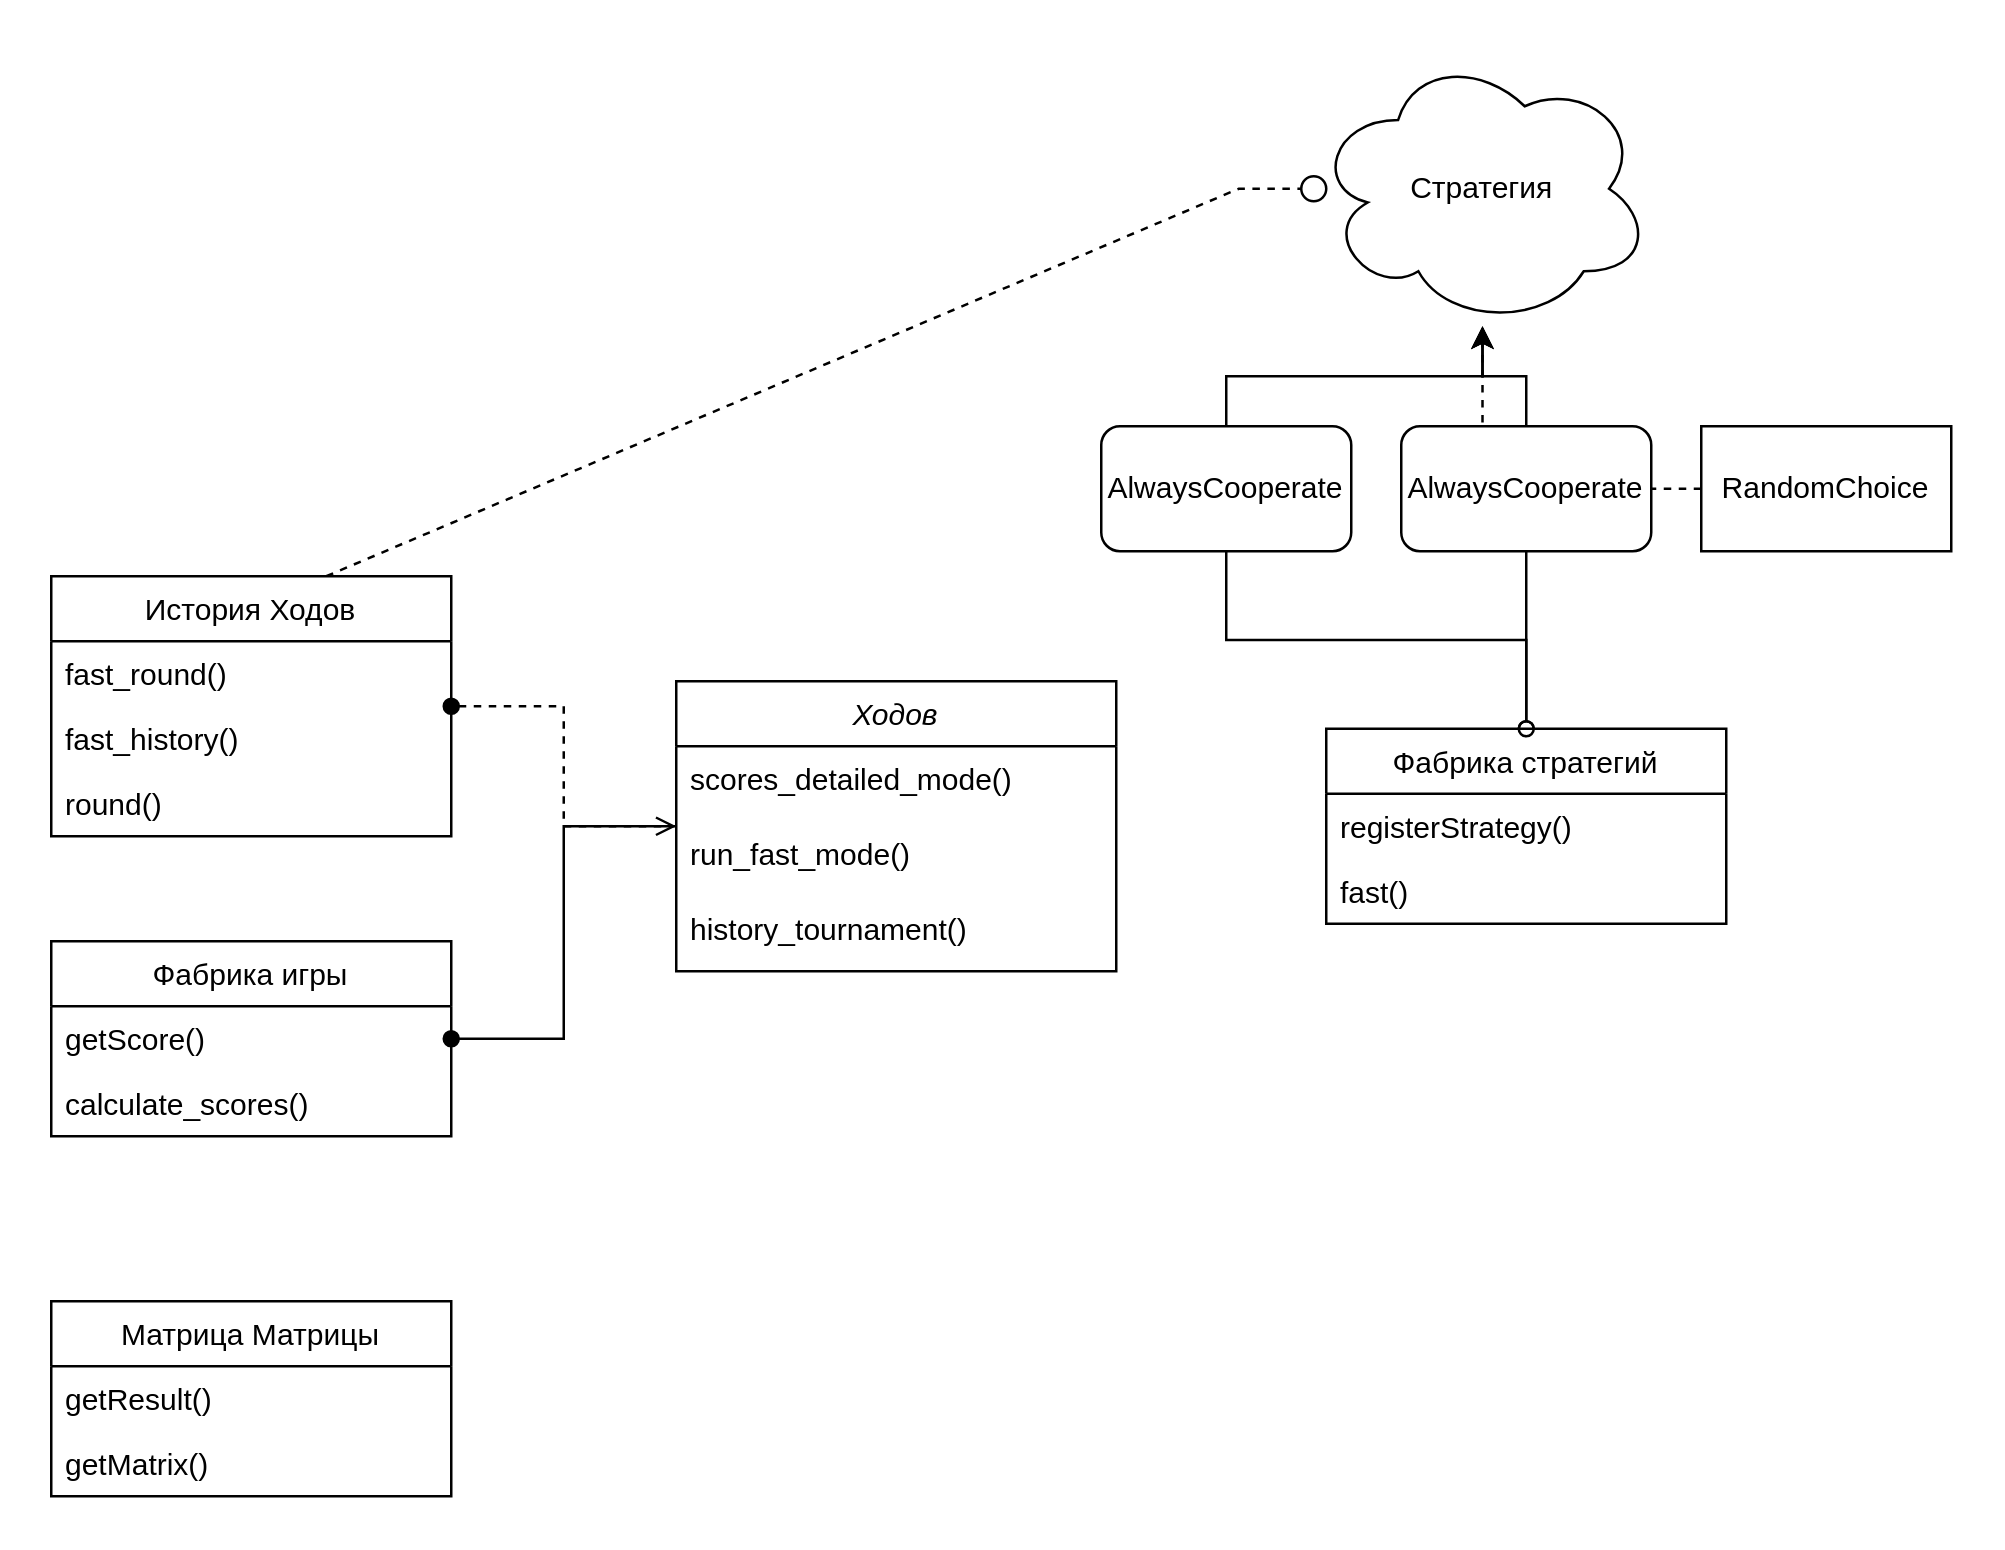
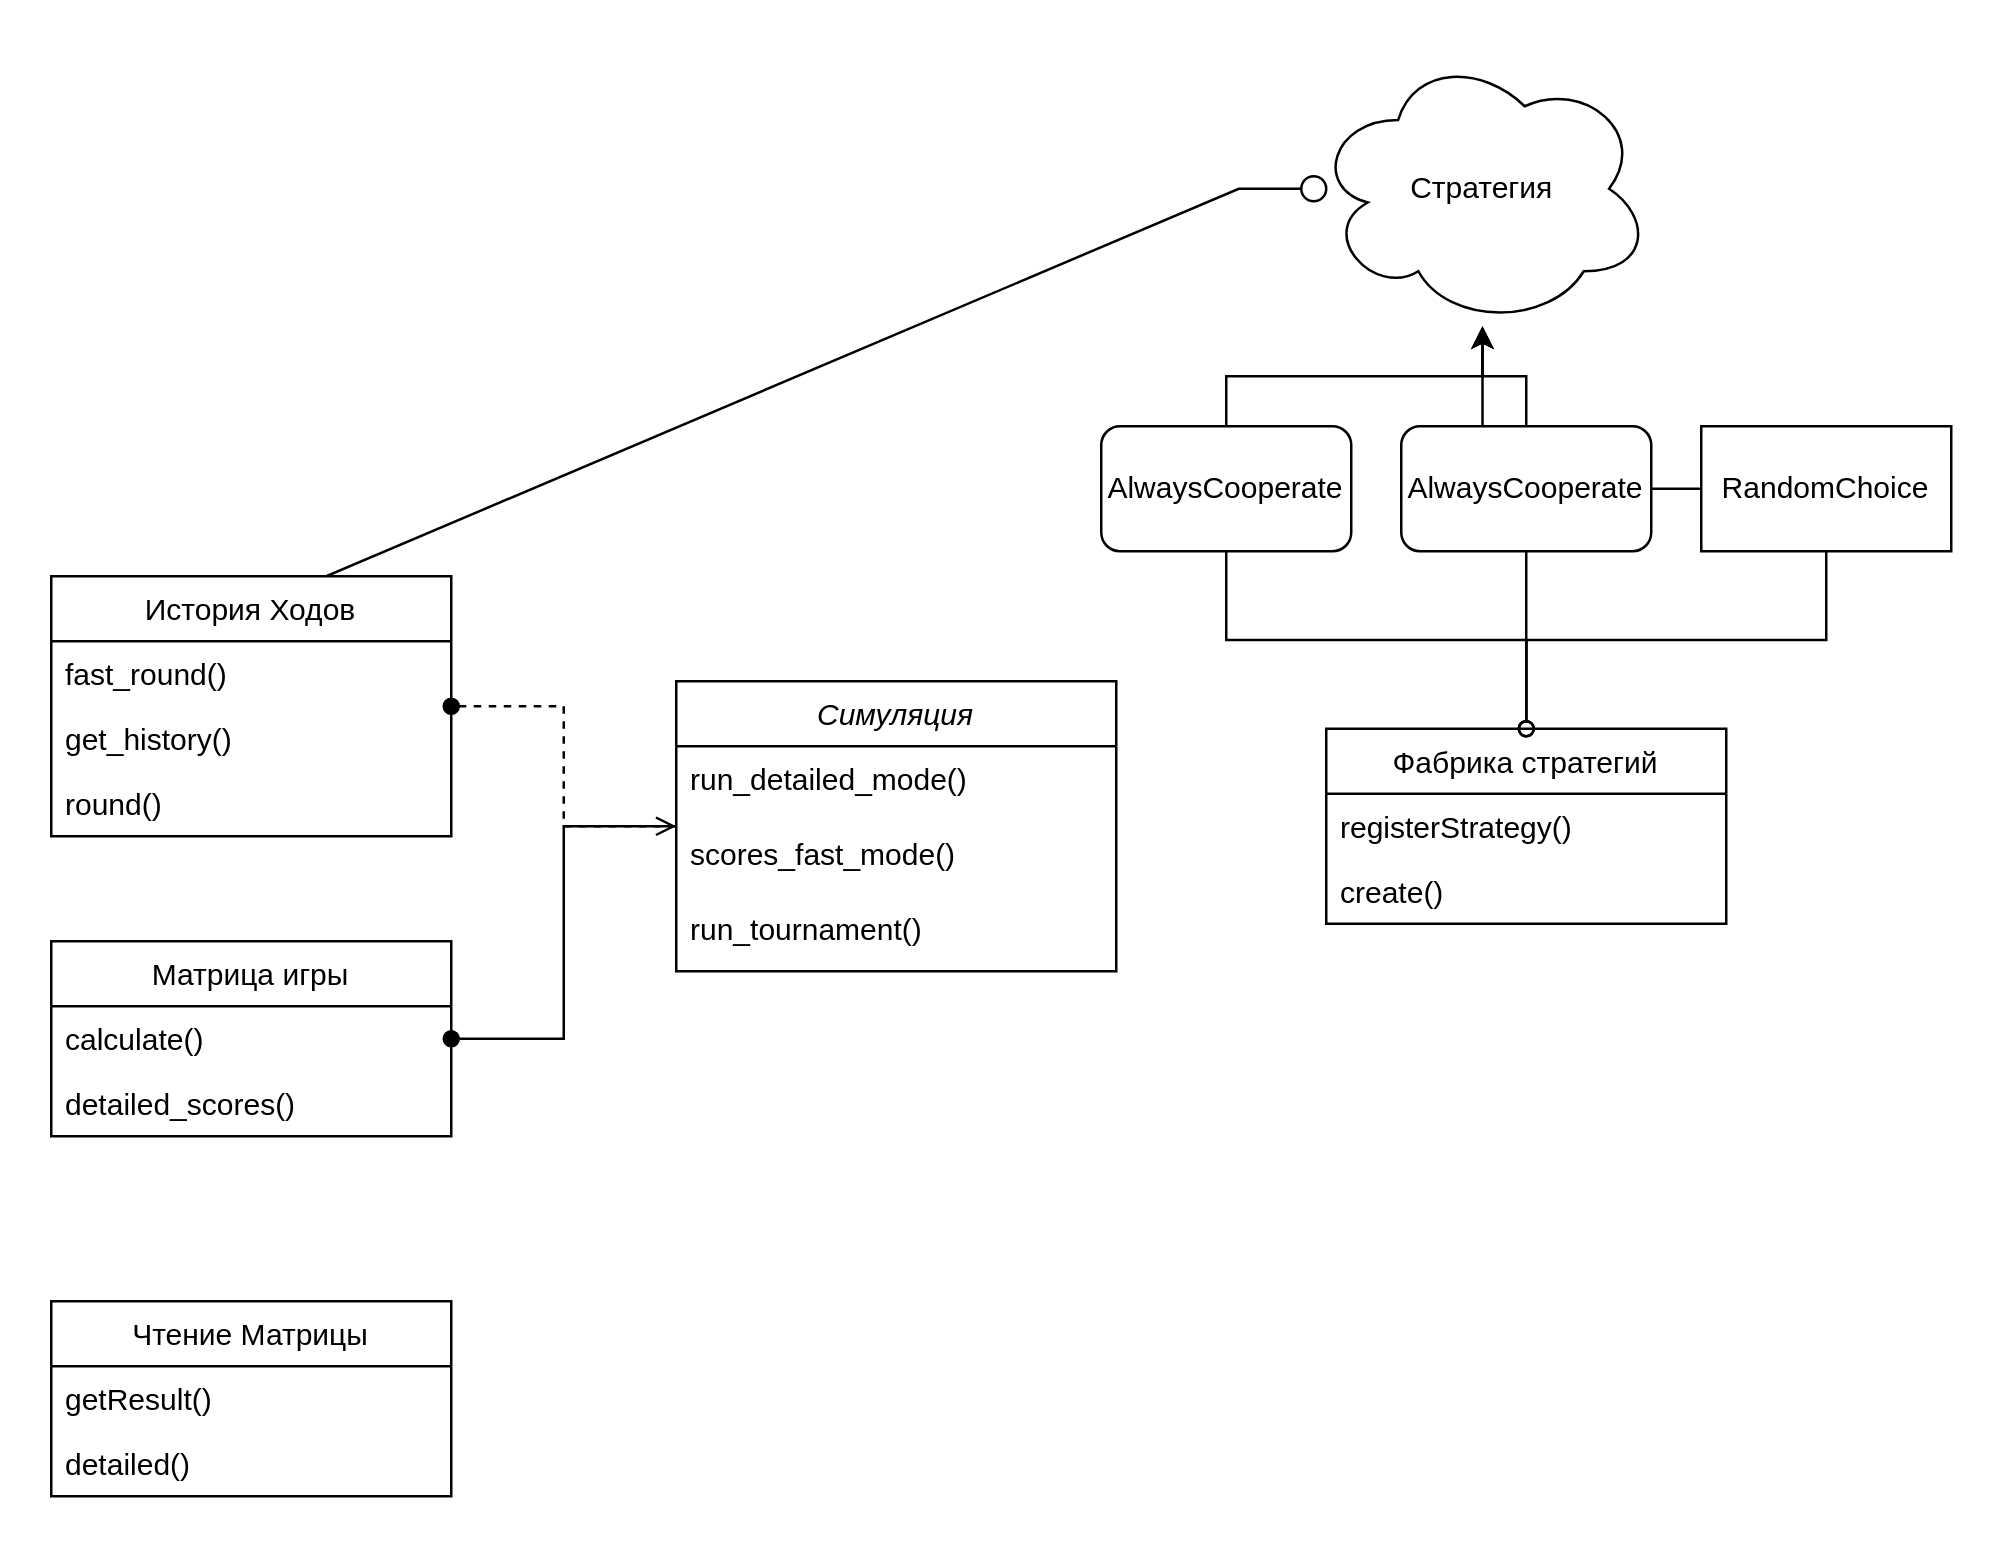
edge "История Ходов" -> "Стратегия": style dashed -> solid
edge "RandomChoice" -> "Стратегия": style dashed -> solid
edge "RandomChoice" -> "Фабрика стратегий": added
node "Ходов": label "Ходов" -> "Симуляция"
node "fast_history()": label "fast_history()" -> "get_history()"
node "scores_detailed_mode()": label "scores_detailed_mode()" -> "run_detailed_mode()"
node "run_fast_mode()": label "run_fast_mode()" -> "scores_fast_mode()"
node "fast()": label "fast()" -> "create()"
node "history_tournament()": label "history_tournament()" -> "run_tournament()"
node "Фабрика игры": label "Фабрика игры" -> "Матрица игры"
node "getScore()": label "getScore()" -> "calculate()"
node "calculate_scores()": label "calculate_scores()" -> "detailed_scores()"
node "Матрица Матрицы": label "Матрица Матрицы" -> "Чтение Матрицы"
node "getMatrix()": label "getMatrix()" -> "detailed()"
